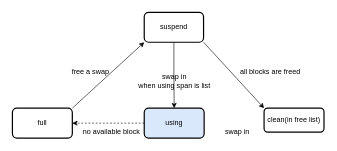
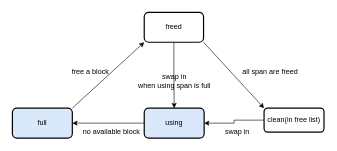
node "suspend": label "suspend" -> "freed"
node "free a swap": label "free a swap" -> "free a block"
node "all blocks are freed": label "all blocks are freed" -> "all span are freed"
node "swap in when using span is list": label "swap in when using span is list" -> "swap in when using span is full"
edge "clean(in free list)" -> "using": added
node "full": fillcolor #ffffff -> #dae8fc
edge "using" -> "full": style dashed -> solid
